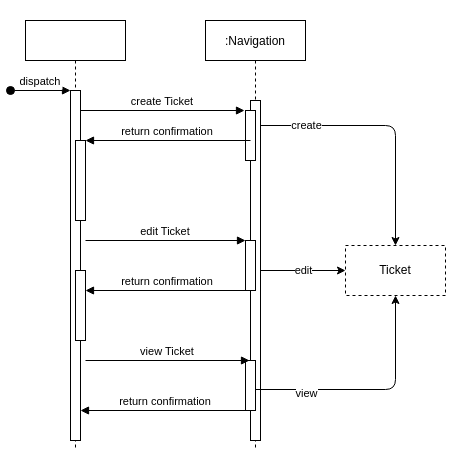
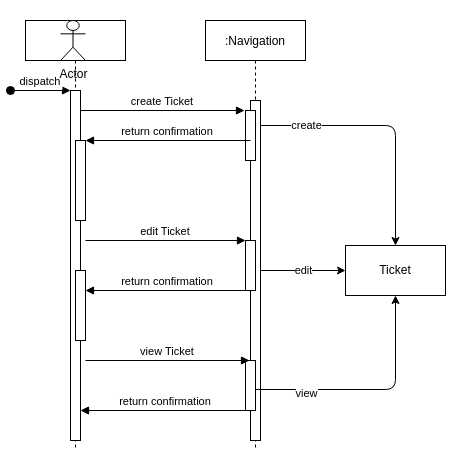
node "Actor": added
node "Ticket": style dashed -> solid
